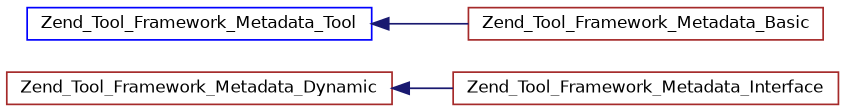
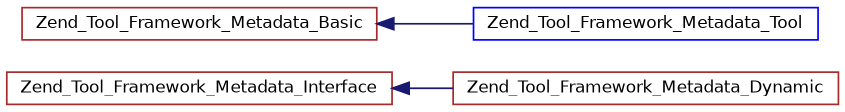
edge "Zend_Tool_Framework_Metadata_Basic" -> "Zend_Tool_Framework_Metadata_Tool": reversed
edge "Zend_Tool_Framework_Metadata_Interface" -> "Zend_Tool_Framework_Metadata_Dynamic": reversed
